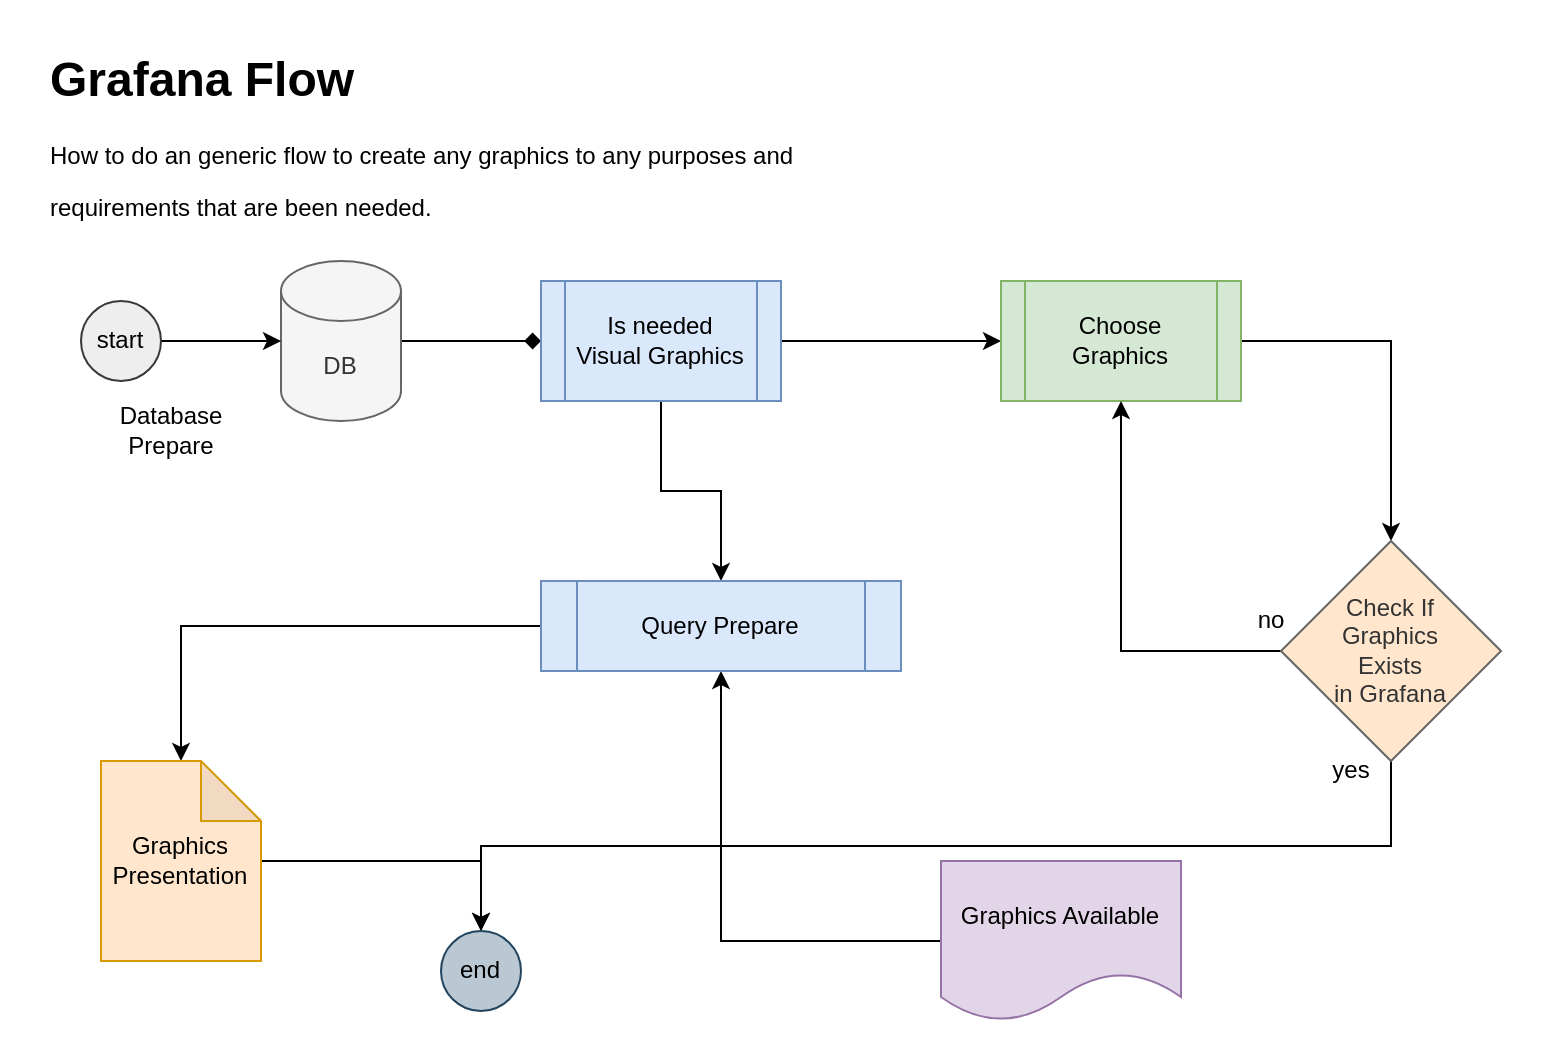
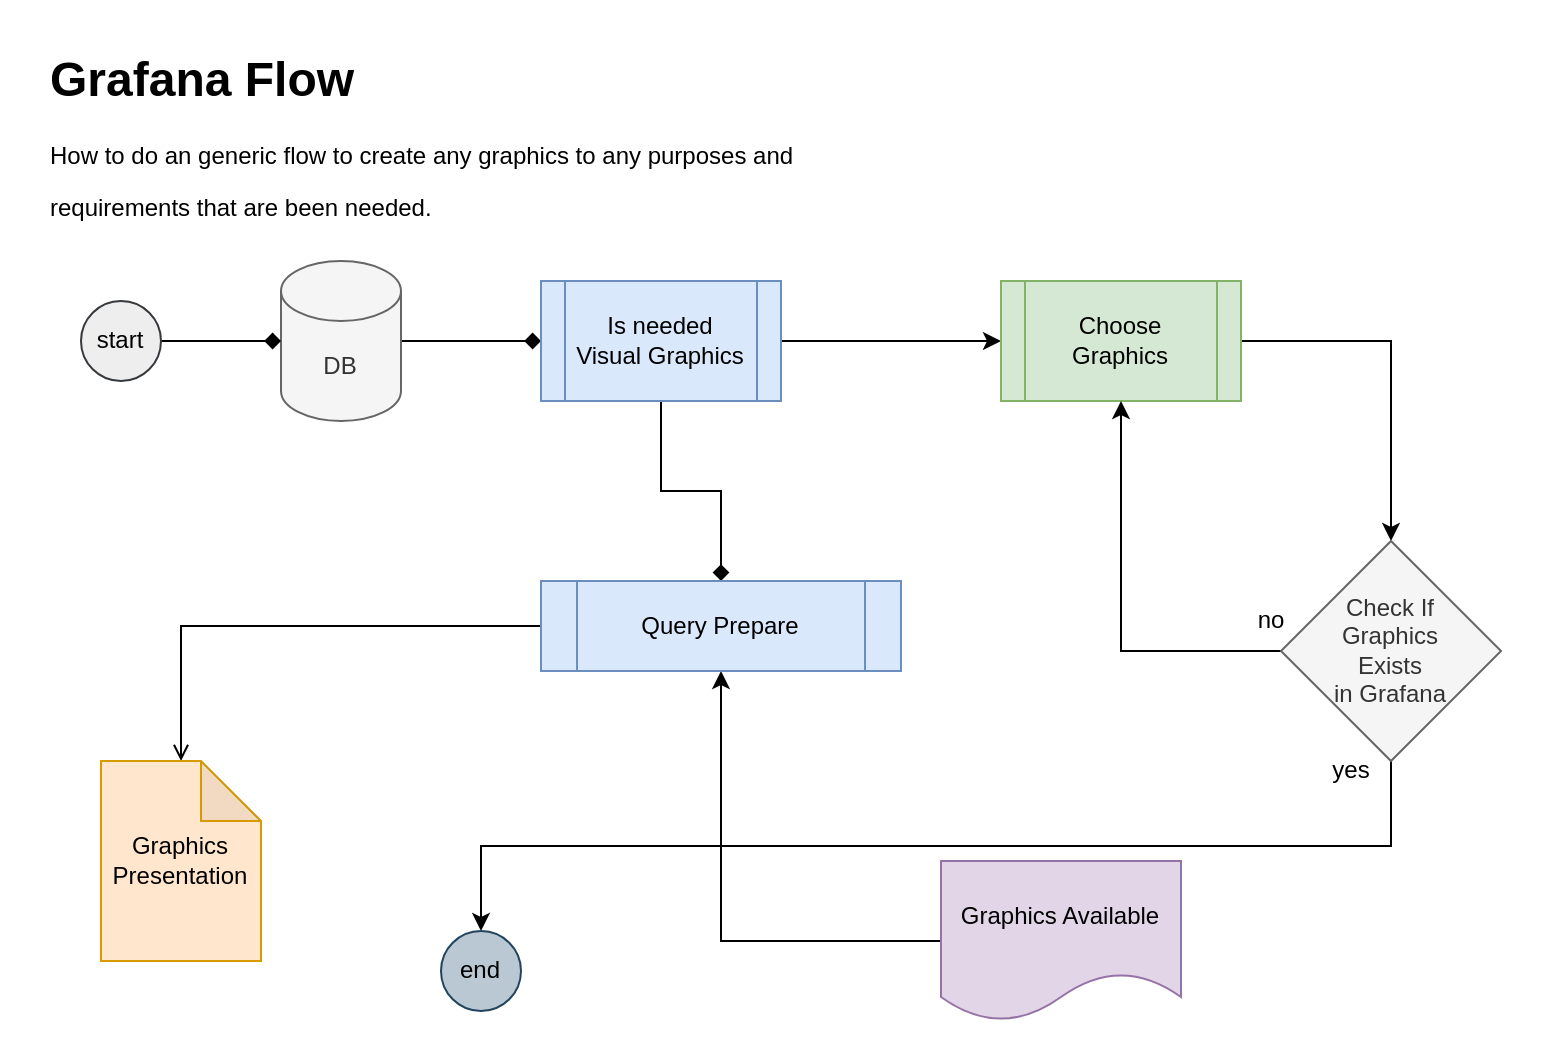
edge "start" -> "DB": arrowhead classic -> diamond
node "Database Prepare": removed
edge "Is needed Visual Graphics" -> "Query Prepare": arrowhead classic -> diamond
node "Check If Graphics Exists in Grafana": fillcolor #ffe6cc -> #f5f5f5
edge "Query Prepare" -> "Graphics Presentation": arrowhead classic -> open
edge "Graphics Presentation" -> "end": removed
